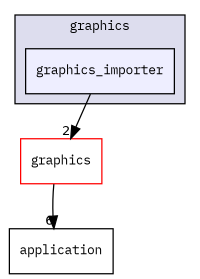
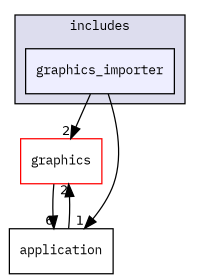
cluster "graphics": label "graphics" -> "includes"
edge "graphics_importer" -> "application": added
edge "application" -> "graphics": added
